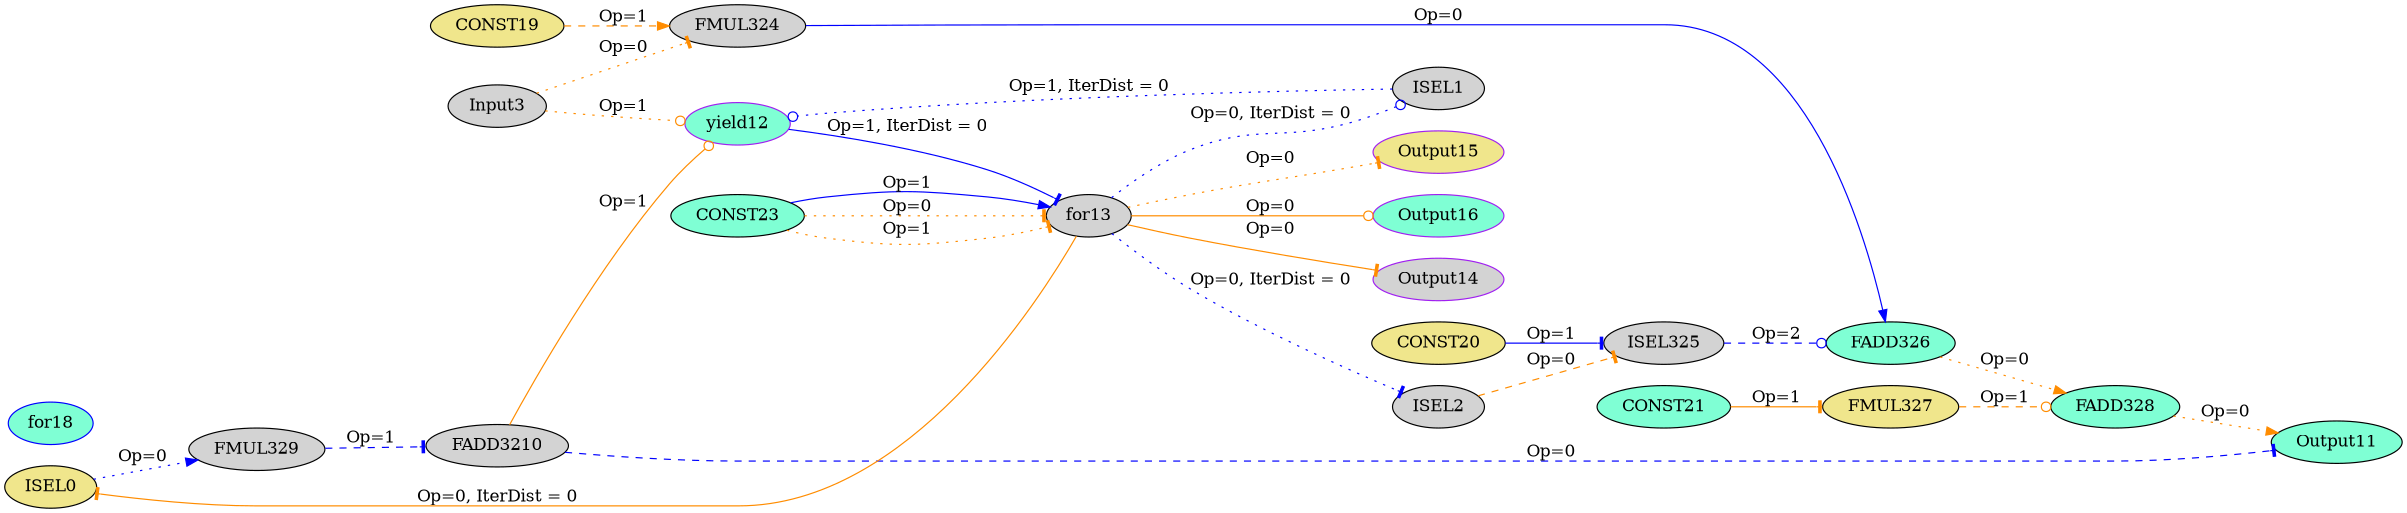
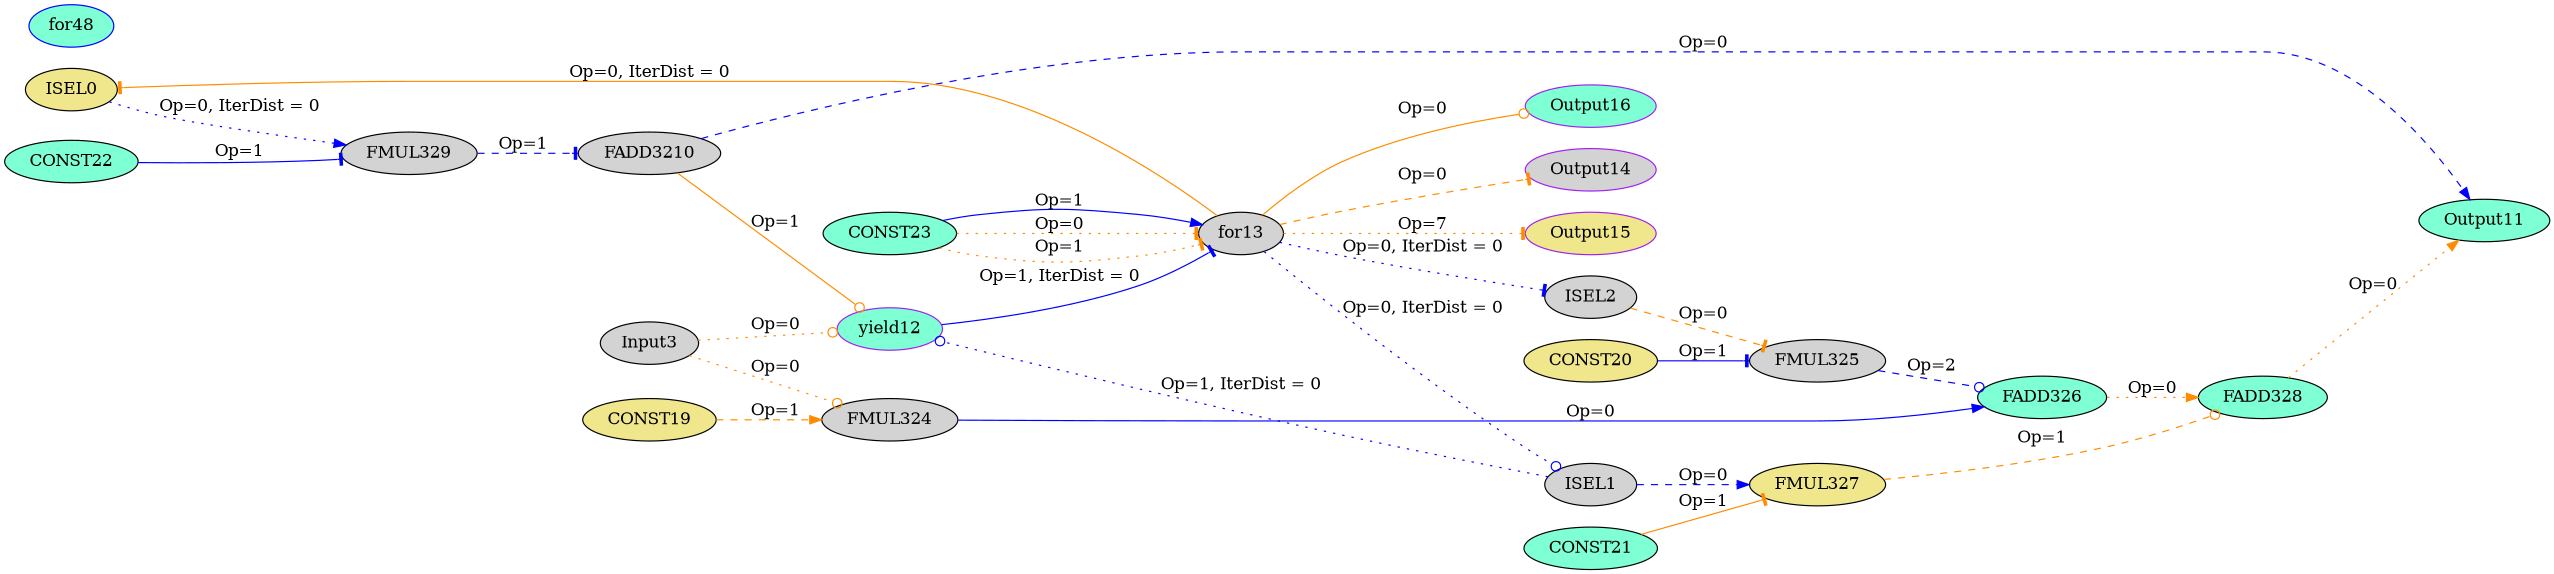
edge "Input3" -> "FMUL324": arrowhead tee -> odot
edge "Input3" -> "yield12": label "Op=1" -> "Op=0"
edge "for13" -> "Output15": label "Op=0" -> "Op=7"
node "CONST22": added
edge "for13" -> "Output14": style solid -> dashed
node "ISEL325": label "ISEL325" -> "FMUL325"
node "for18": label "for18" -> "for48"
edge "ISEL0" -> "FMUL329": label "Op=0" -> "Op=0, IterDist = 0"
edge "FADD3210" -> "Output11": arrowhead tee -> normal
edge "ISEL1" -> "FMUL327": added, label "Op=0"
